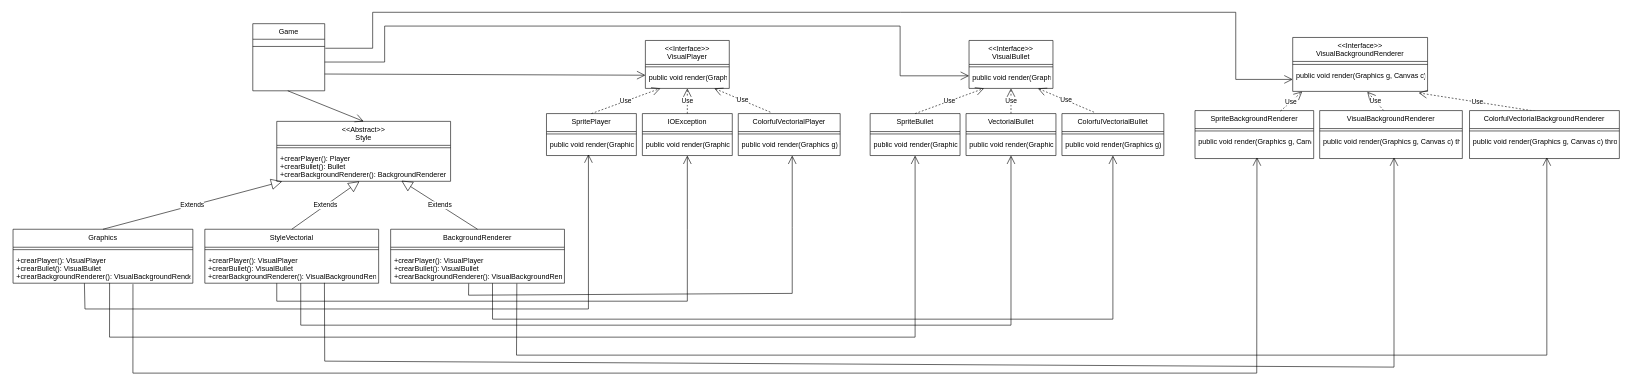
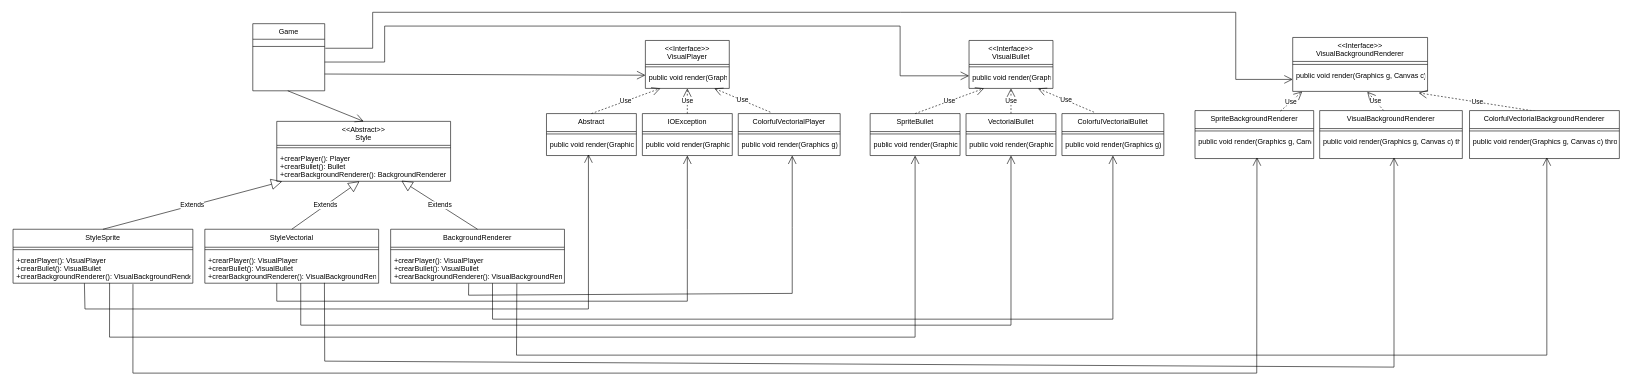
node "SpritePlayer": label "SpritePlayer" -> "Abstract"
node "Graphics": label "Graphics" -> "StyleSprite"
